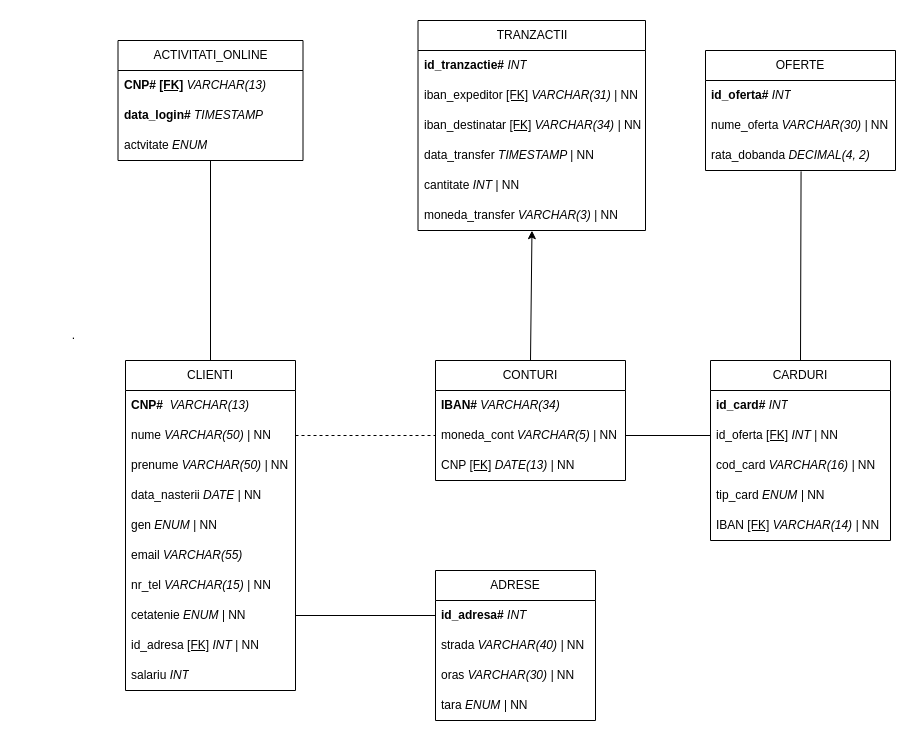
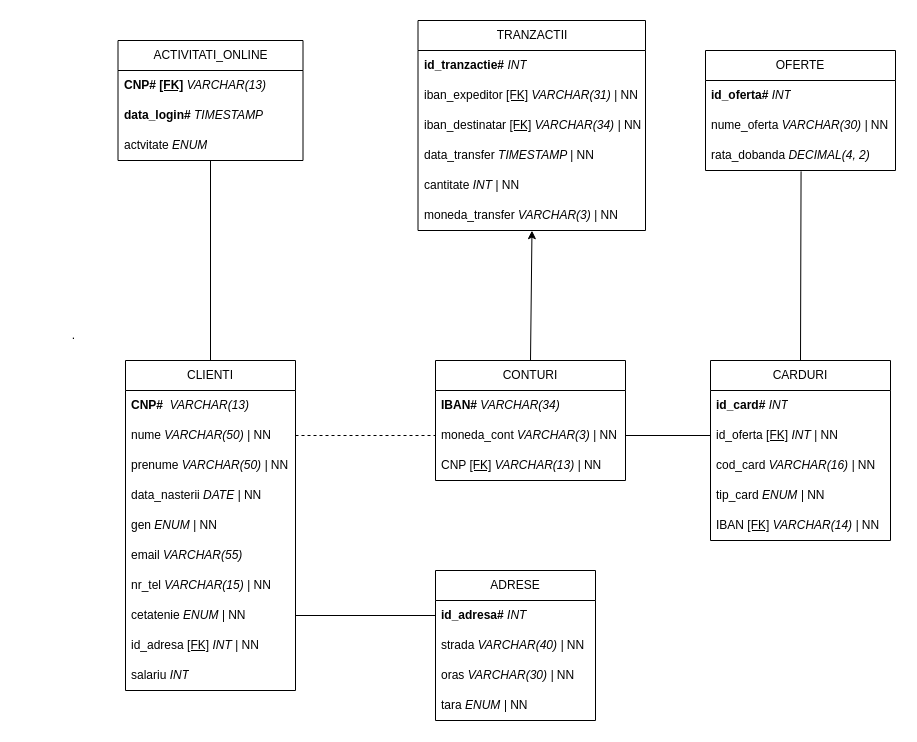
node "moneda_cont VARCHAR(5) | NN": label "moneda_cont VARCHAR(5) | NN" -> "moneda_cont VARCHAR(3) | NN"
node "CNP [FK] DATE(13) | NN": label "CNP [FK] DATE(13) | NN" -> "CNP [FK] VARCHAR(13) | NN"
